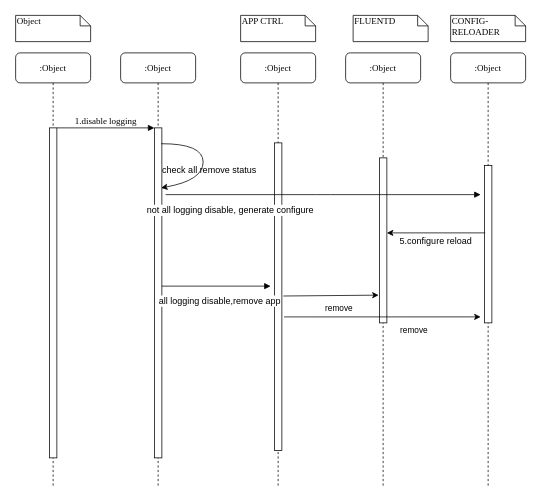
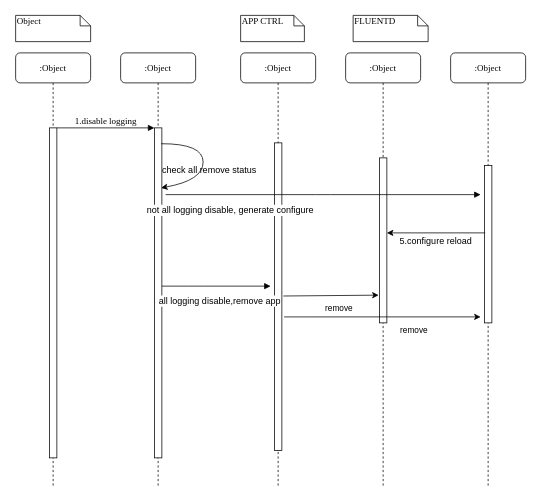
node "APP CTRL": size 75x26 -> 64x26
node "CONFIG-RELOADER": removed
